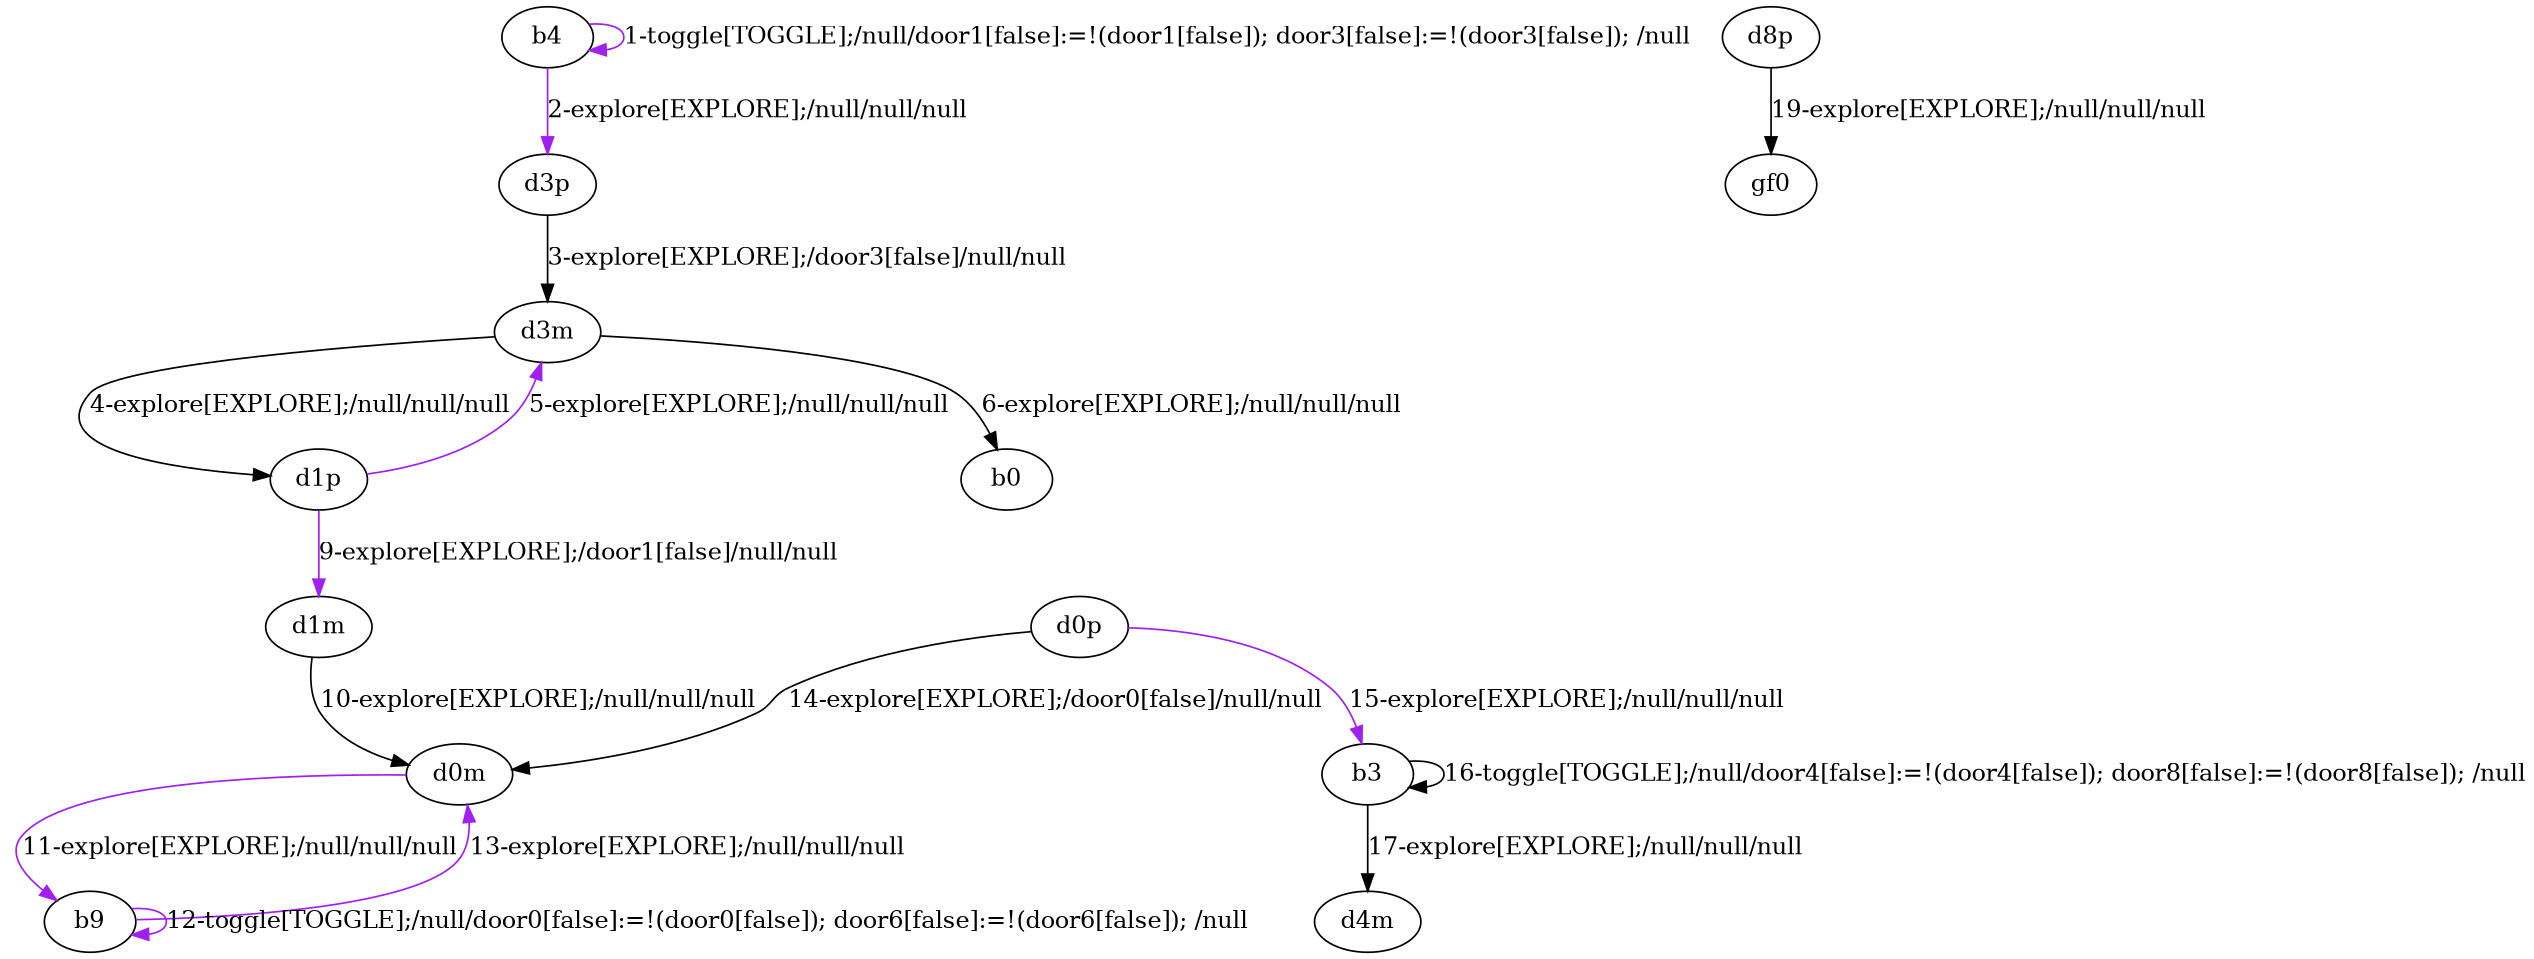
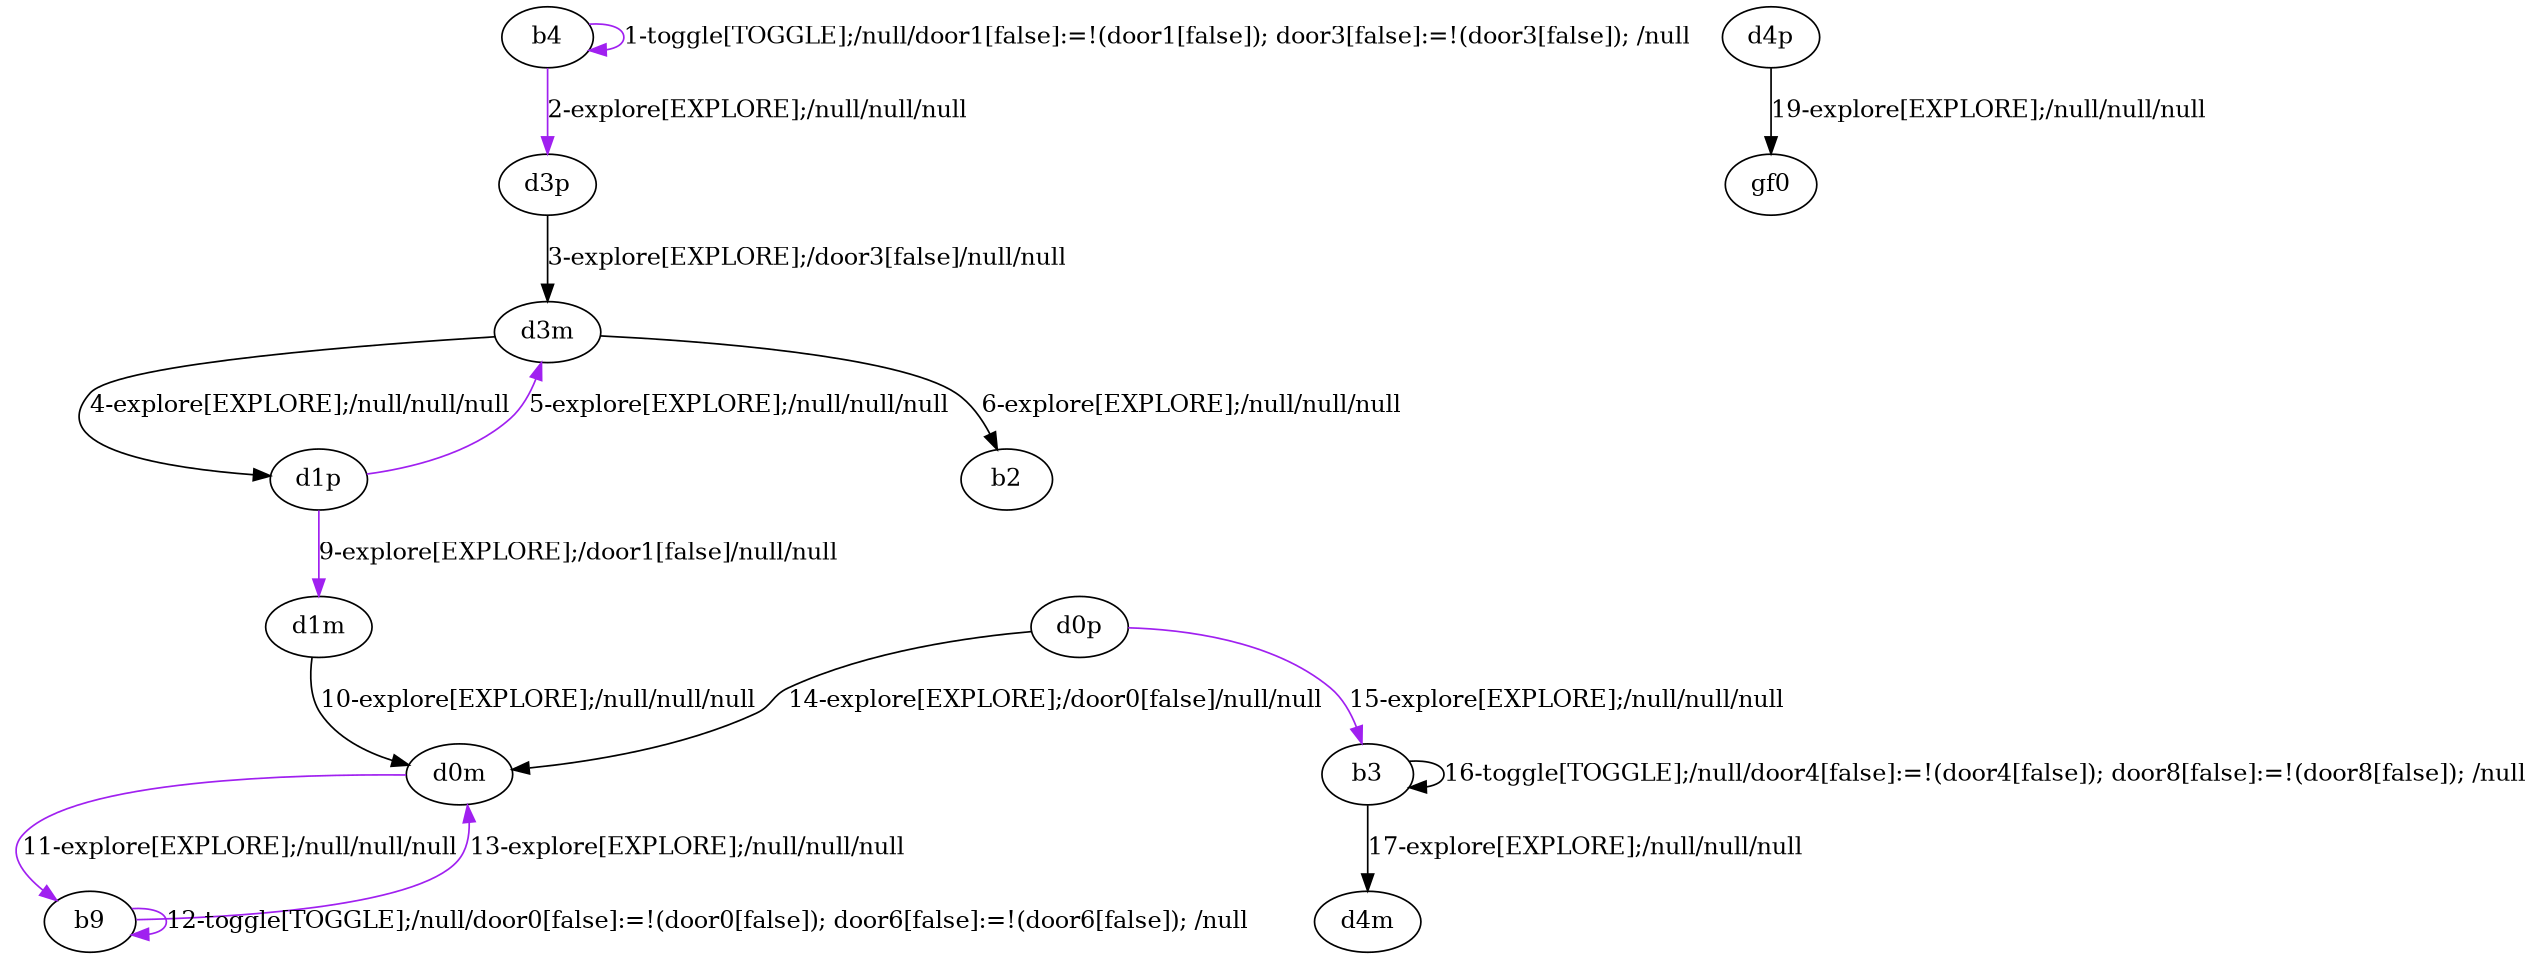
node "d8p": label "d8p" -> "d4p"
node "b0": label "b0" -> "b2"
